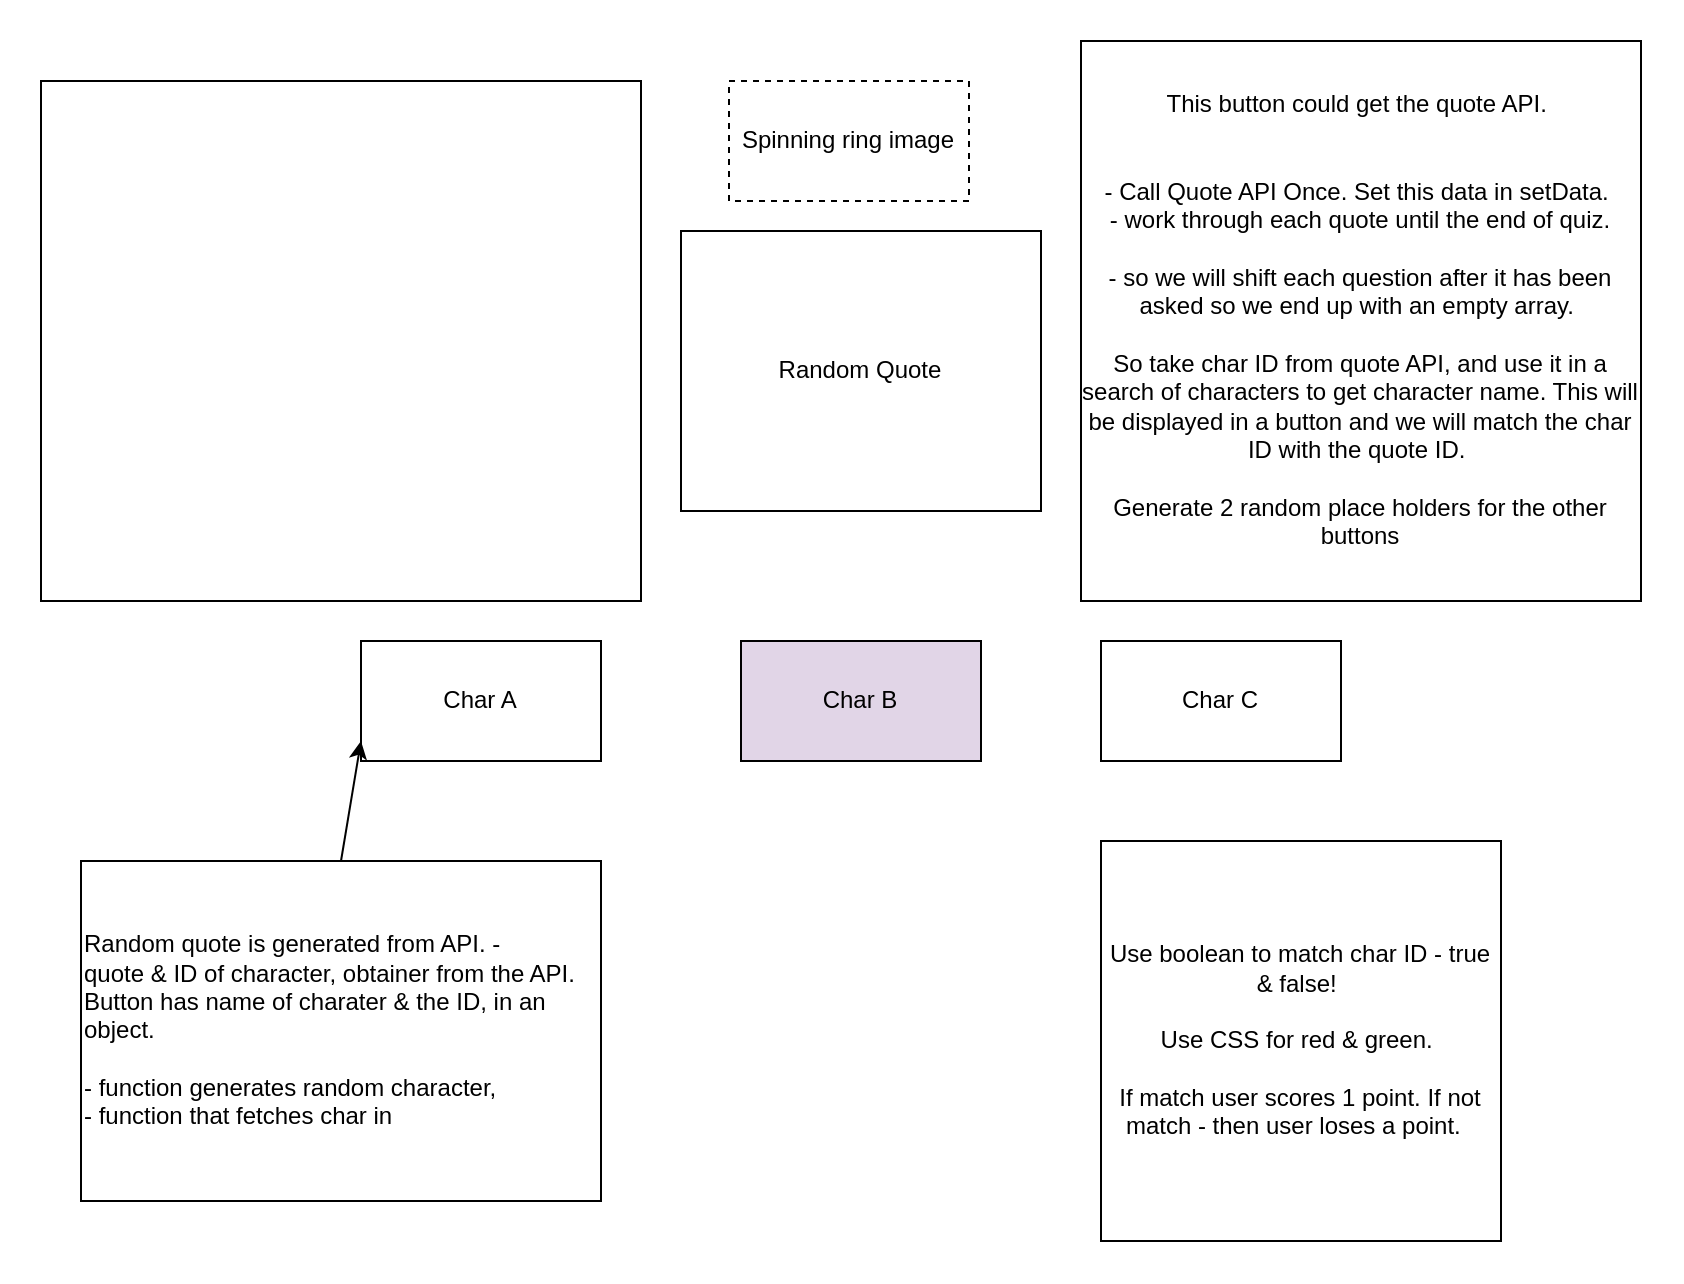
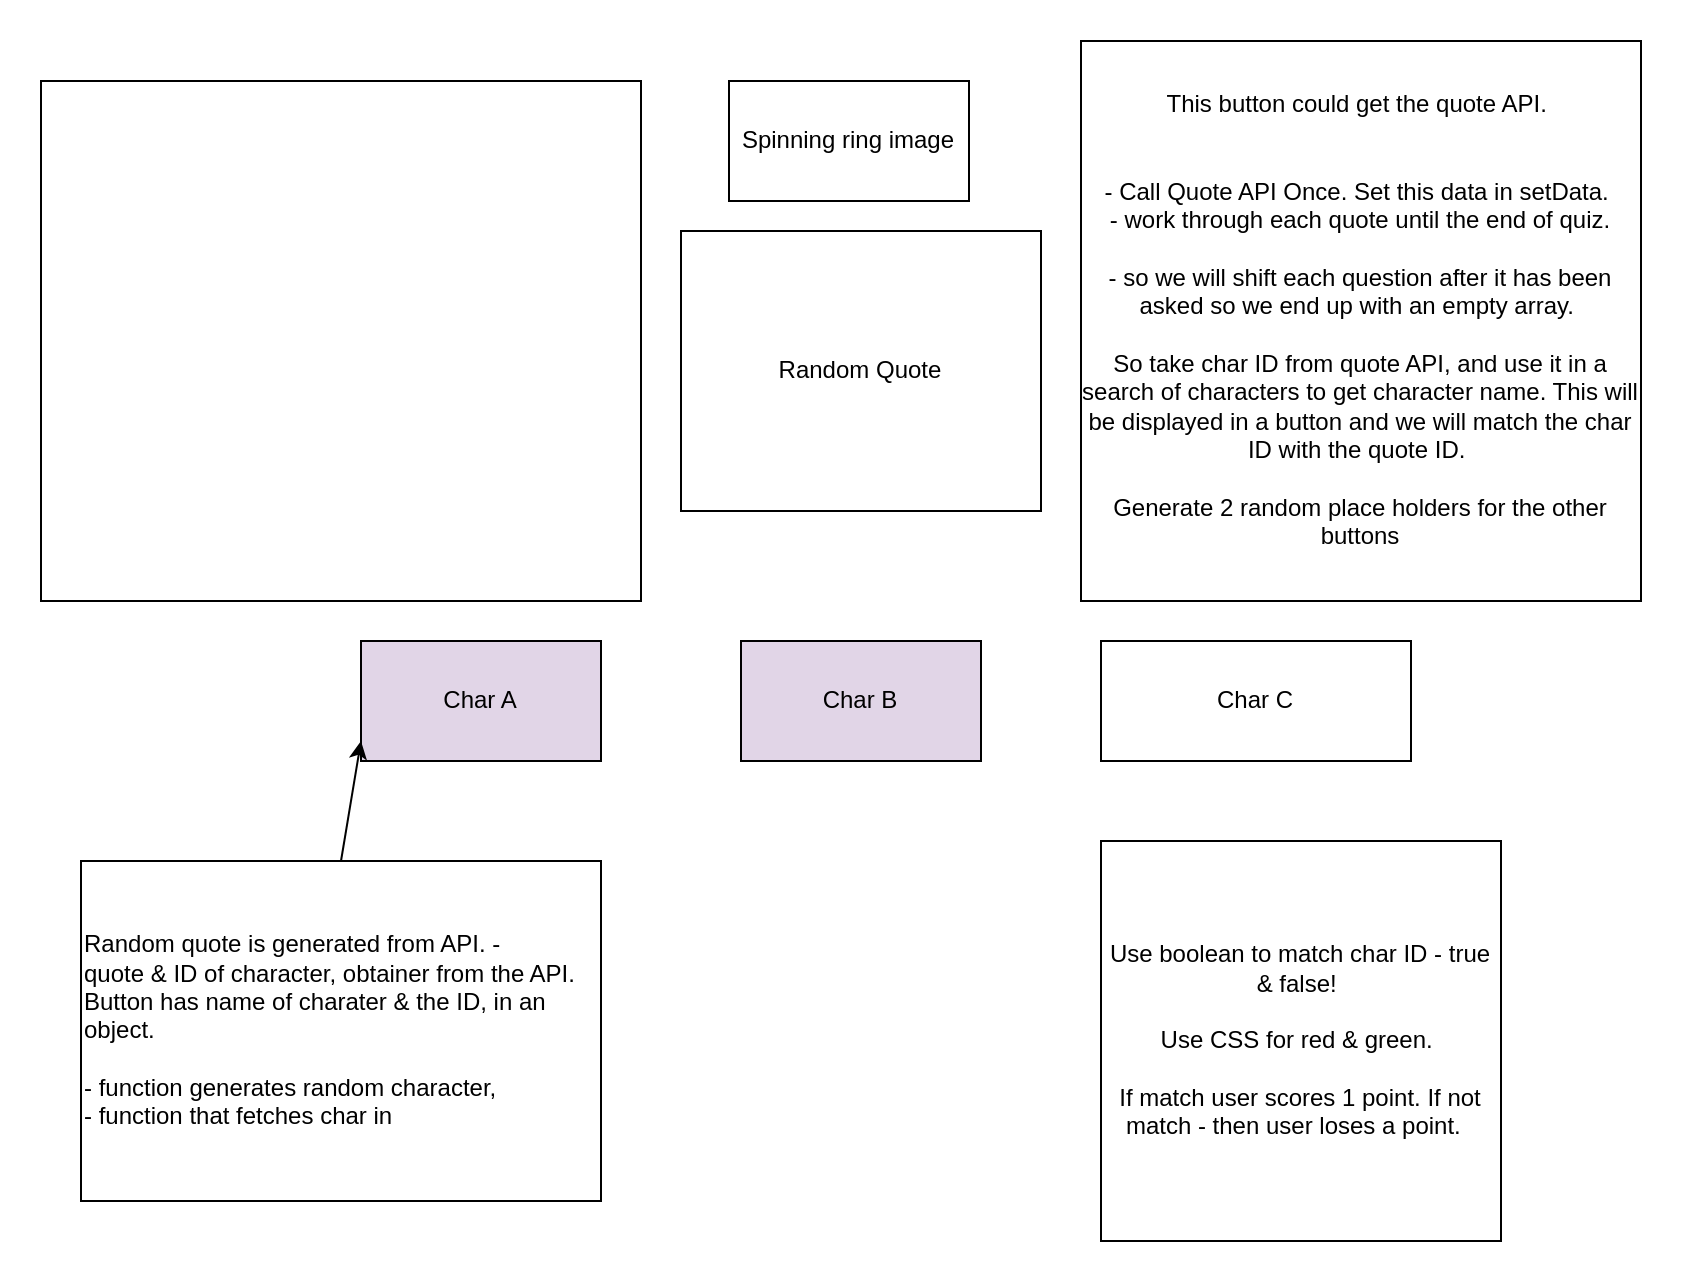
node "Spinning ring image": style dashed -> solid
node "Char A": fillcolor #ffffff -> #e1d5e7
node "Char C": size 240x120 -> 310x120
